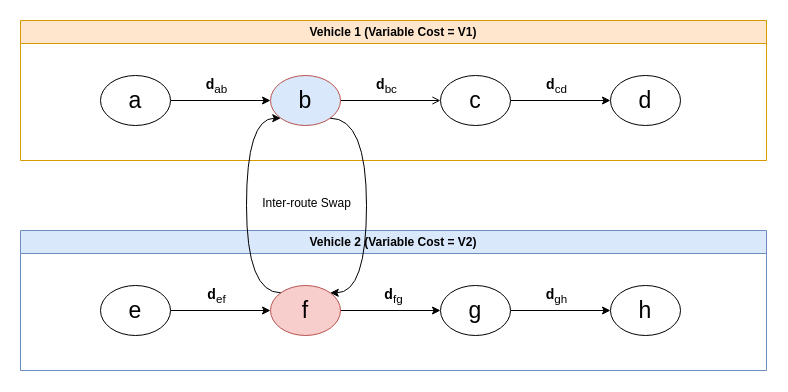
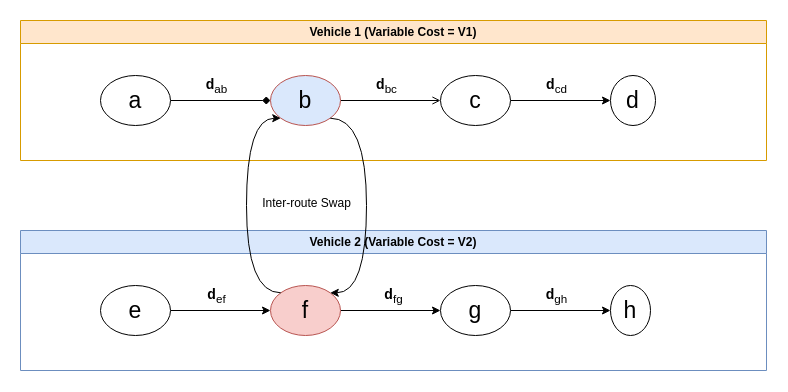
edge "a" -> "b": arrowhead classic -> diamond
node "d": size 70x50 -> 45x50
node "h": size 70x50 -> 40x50
